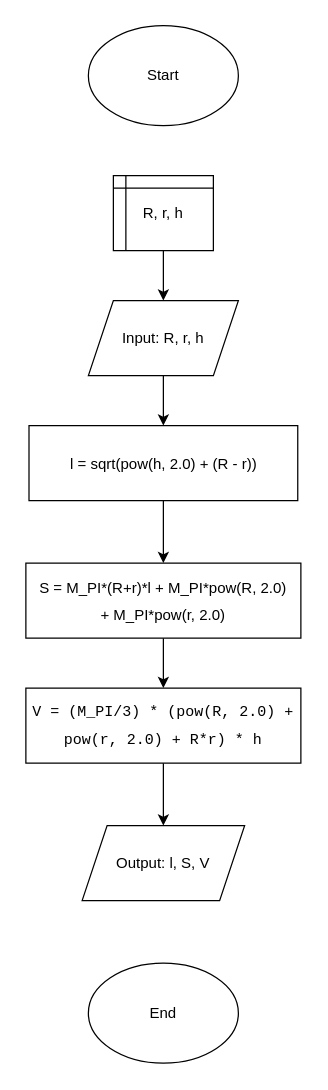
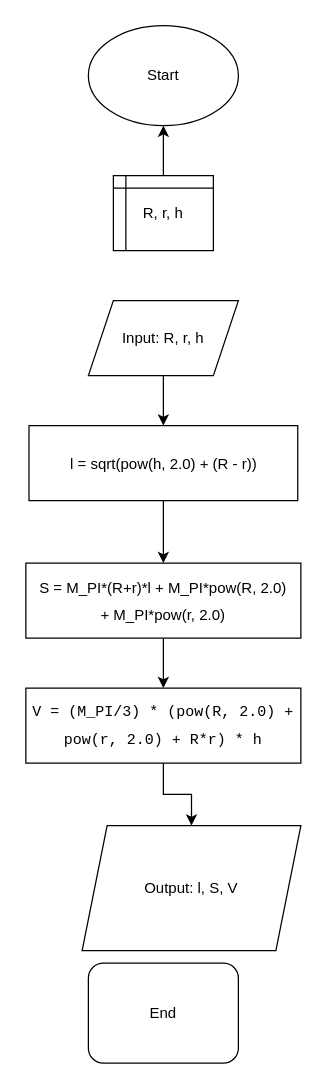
edge "R, r, h" -> "Input: R, r, h": now "R, r, h" -> "Start"
node "Output: l, S, V": size 163x75 -> 219x125
node "End": shape ellipse -> rounded rectangle
